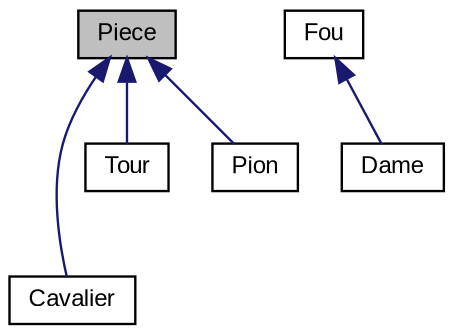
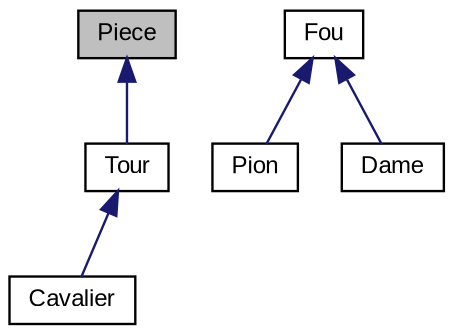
edge "Pion" -> "Piece": now "Pion" -> "Fou"
edge "Cavalier" -> "Piece": now "Cavalier" -> "Tour"
